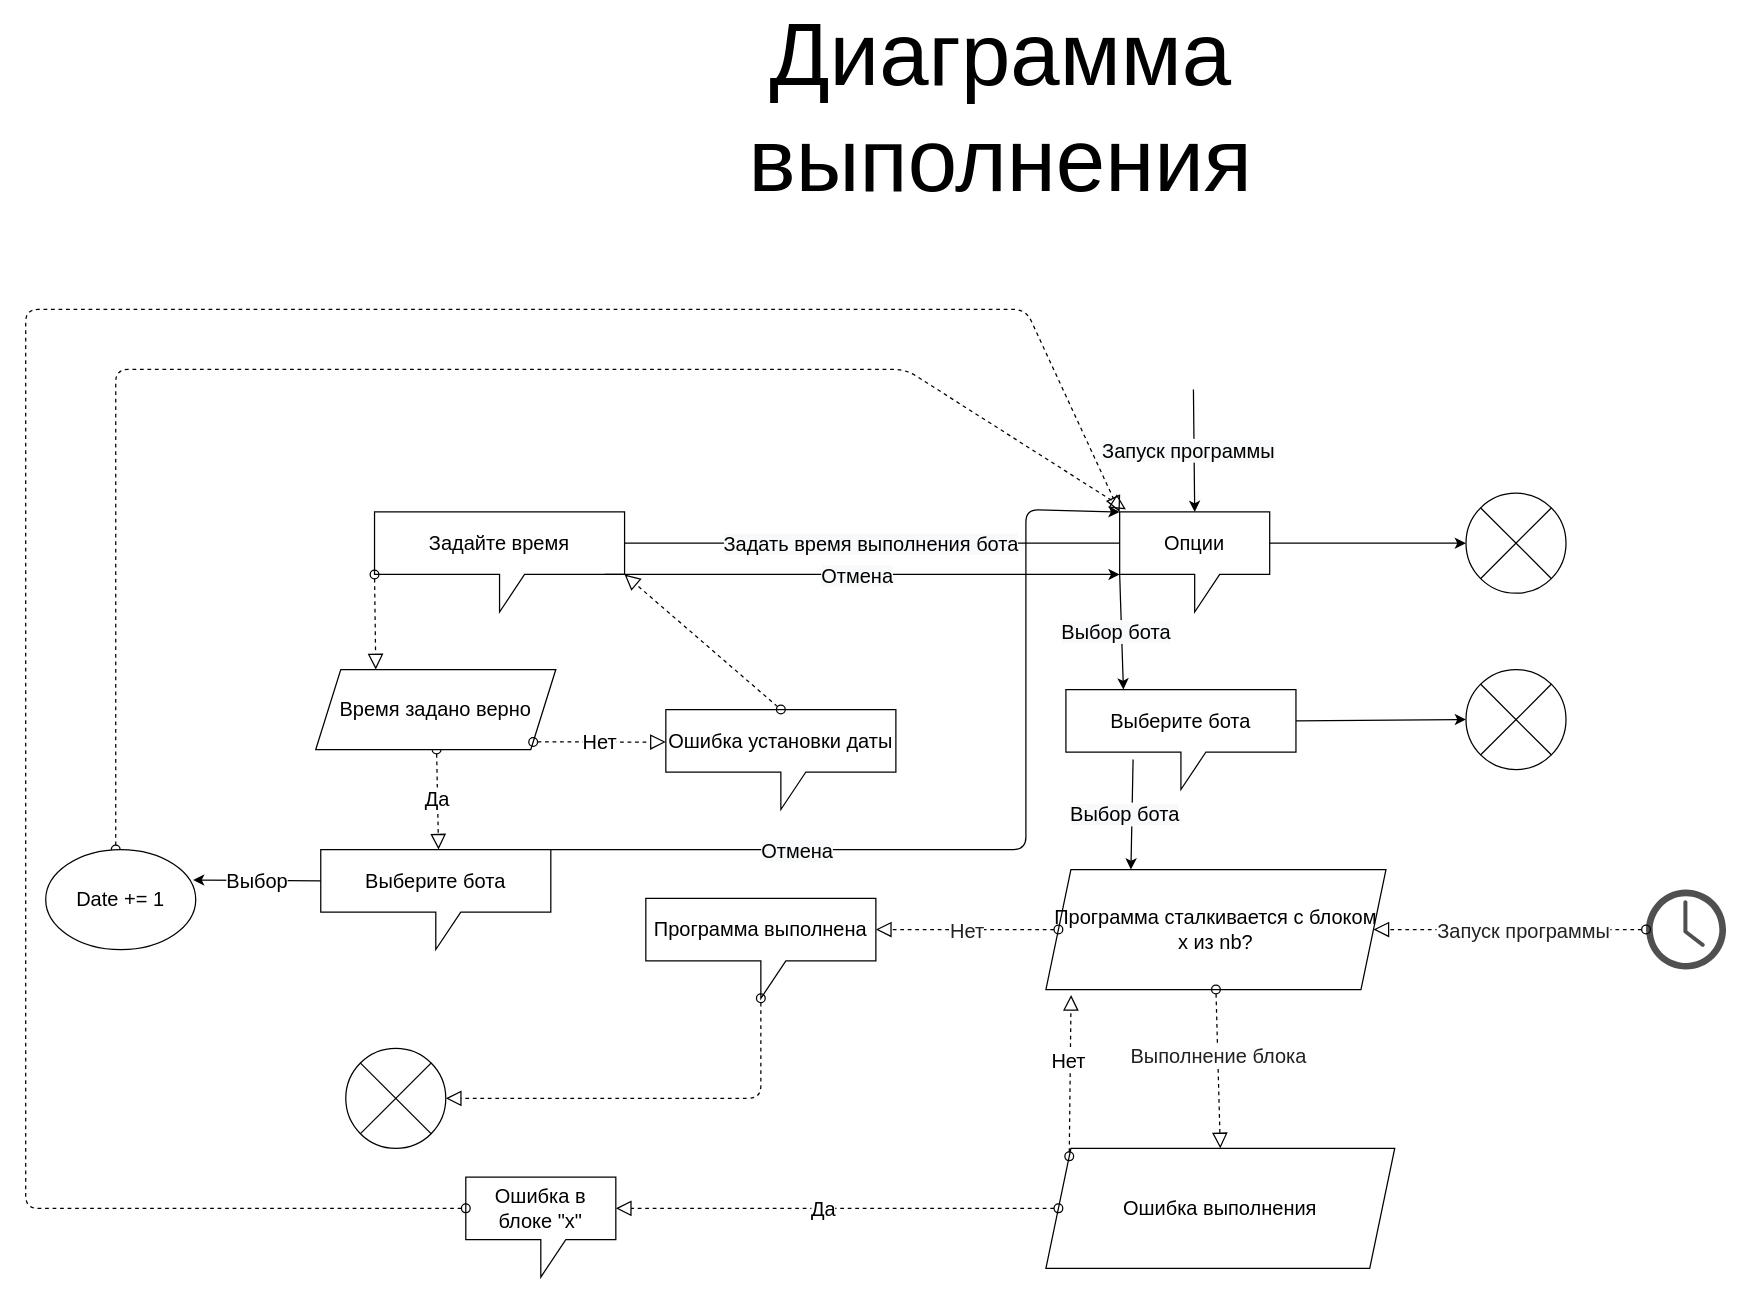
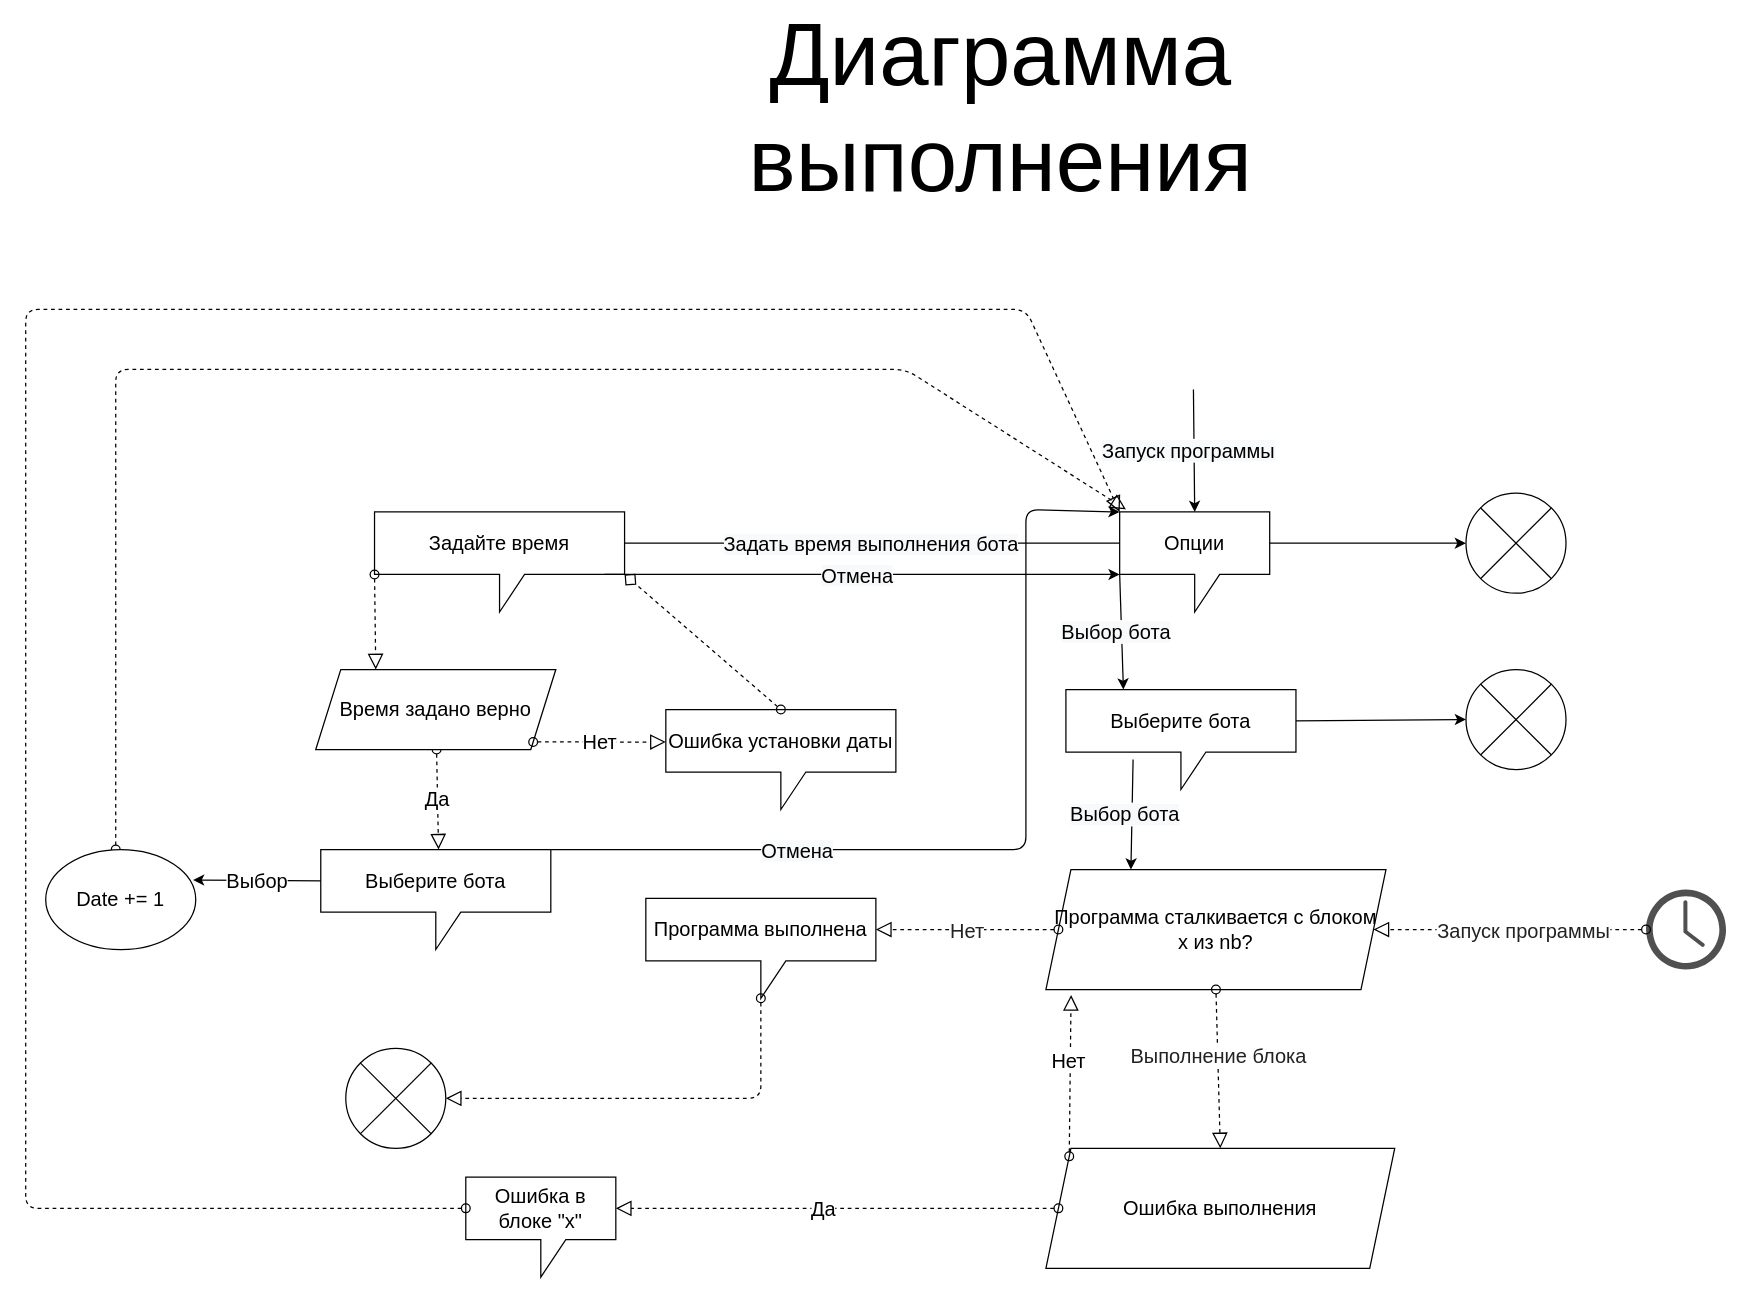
edge "Задайте время" -- "Ошибка установки даты": arrowhead block -> diamond
